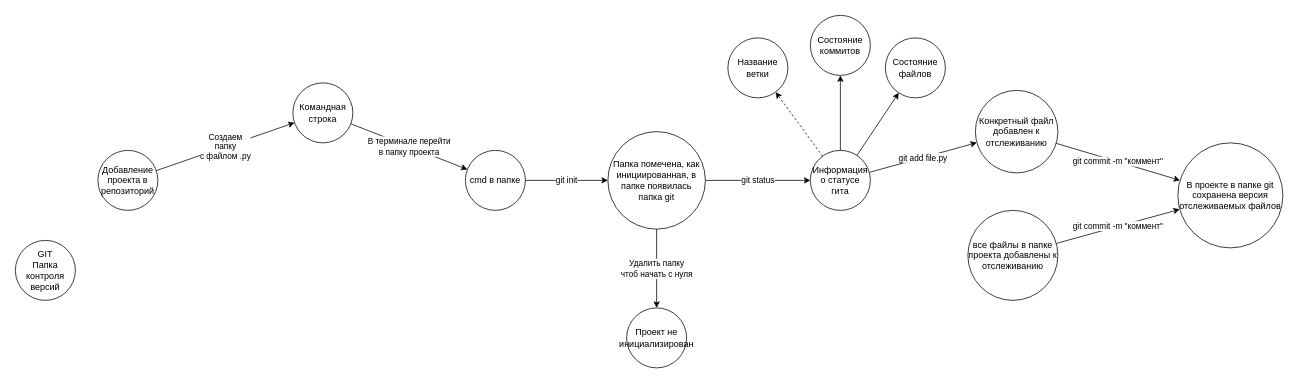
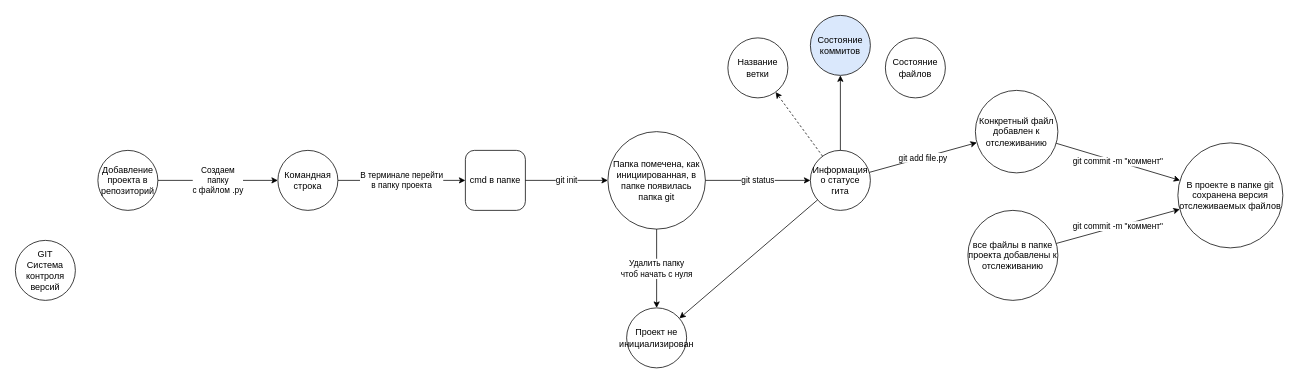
node "Состояние коммитов": fillcolor #ffffff -> #dae8fc
node "Командная строка": moved (323, 113) -> (308, 180)
edge "Информация о статусе гита" -> "Состояние файлов": now "Информация о статусе гита" -> "Проект не инициализирован"
node "cmd в папке": shape ellipse -> rounded rectangle
node "GIT Папка контроля версий": label "GIT Папка контроля версий" -> "GIT Система контроля версий"
